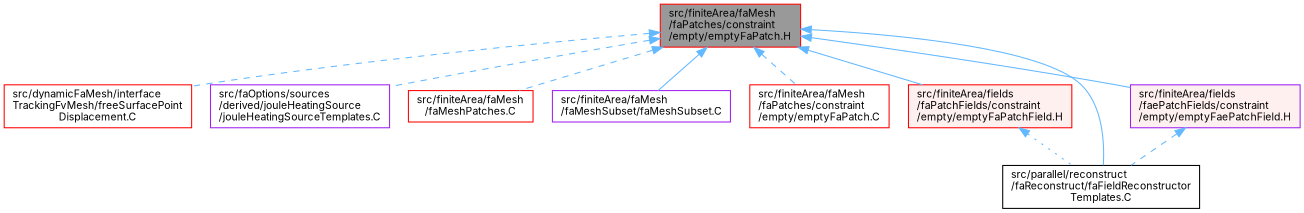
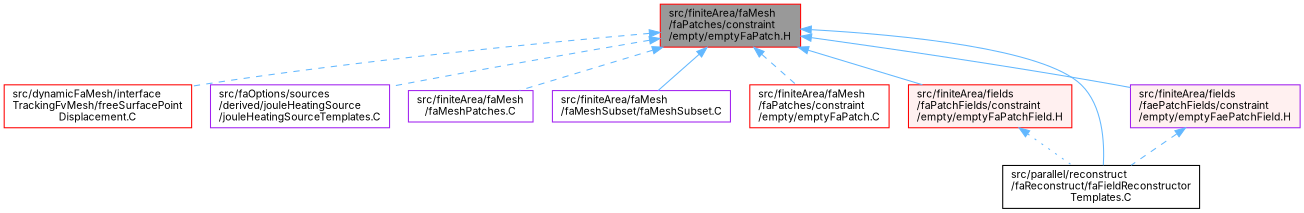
node "src/finiteArea/faMesh /faMeshPatches.C": color red -> purple
